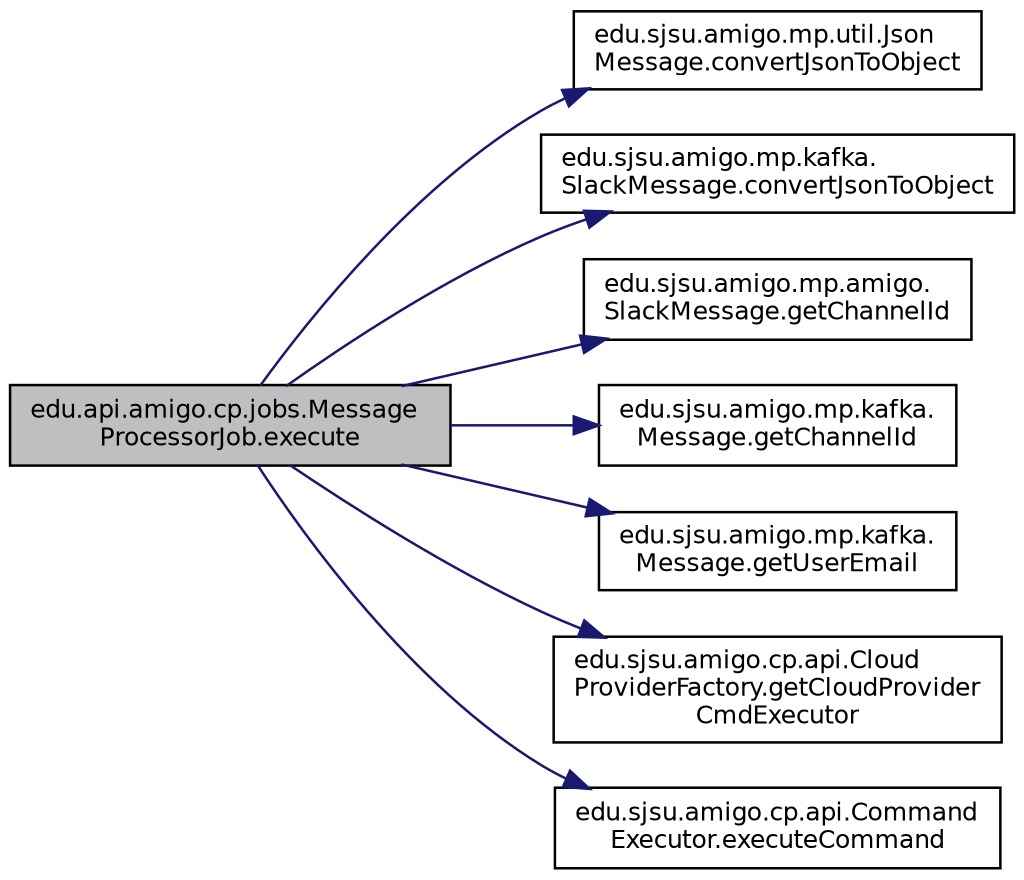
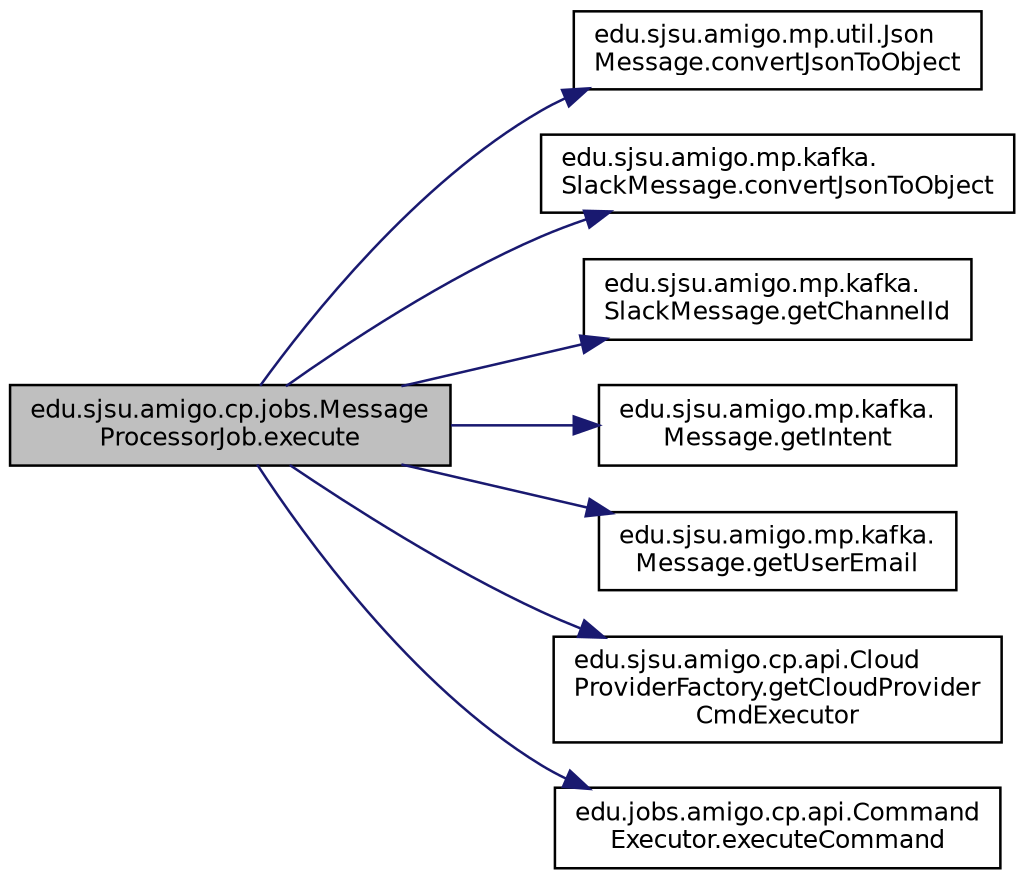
node "edu.sjsu.amigo.mp.amigo. SlackMessage.getChannelId": label "edu.sjsu.amigo.mp.amigo. SlackMessage.getChannelId" -> "edu.sjsu.amigo.mp.kafka. SlackMessage.getChannelId"
node "edu.api.amigo.cp.jobs.Message ProcessorJob.execute": label "edu.api.amigo.cp.jobs.Message ProcessorJob.execute" -> "edu.sjsu.amigo.cp.jobs.Message ProcessorJob.execute"
node "edu.sjsu.amigo.mp.kafka. Message.getChannelId": label "edu.sjsu.amigo.mp.kafka. Message.getChannelId" -> "edu.sjsu.amigo.mp.kafka. Message.getIntent"
node "edu.sjsu.amigo.cp.api.Command Executor.executeCommand": label "edu.sjsu.amigo.cp.api.Command Executor.executeCommand" -> "edu.jobs.amigo.cp.api.Command Executor.executeCommand"
